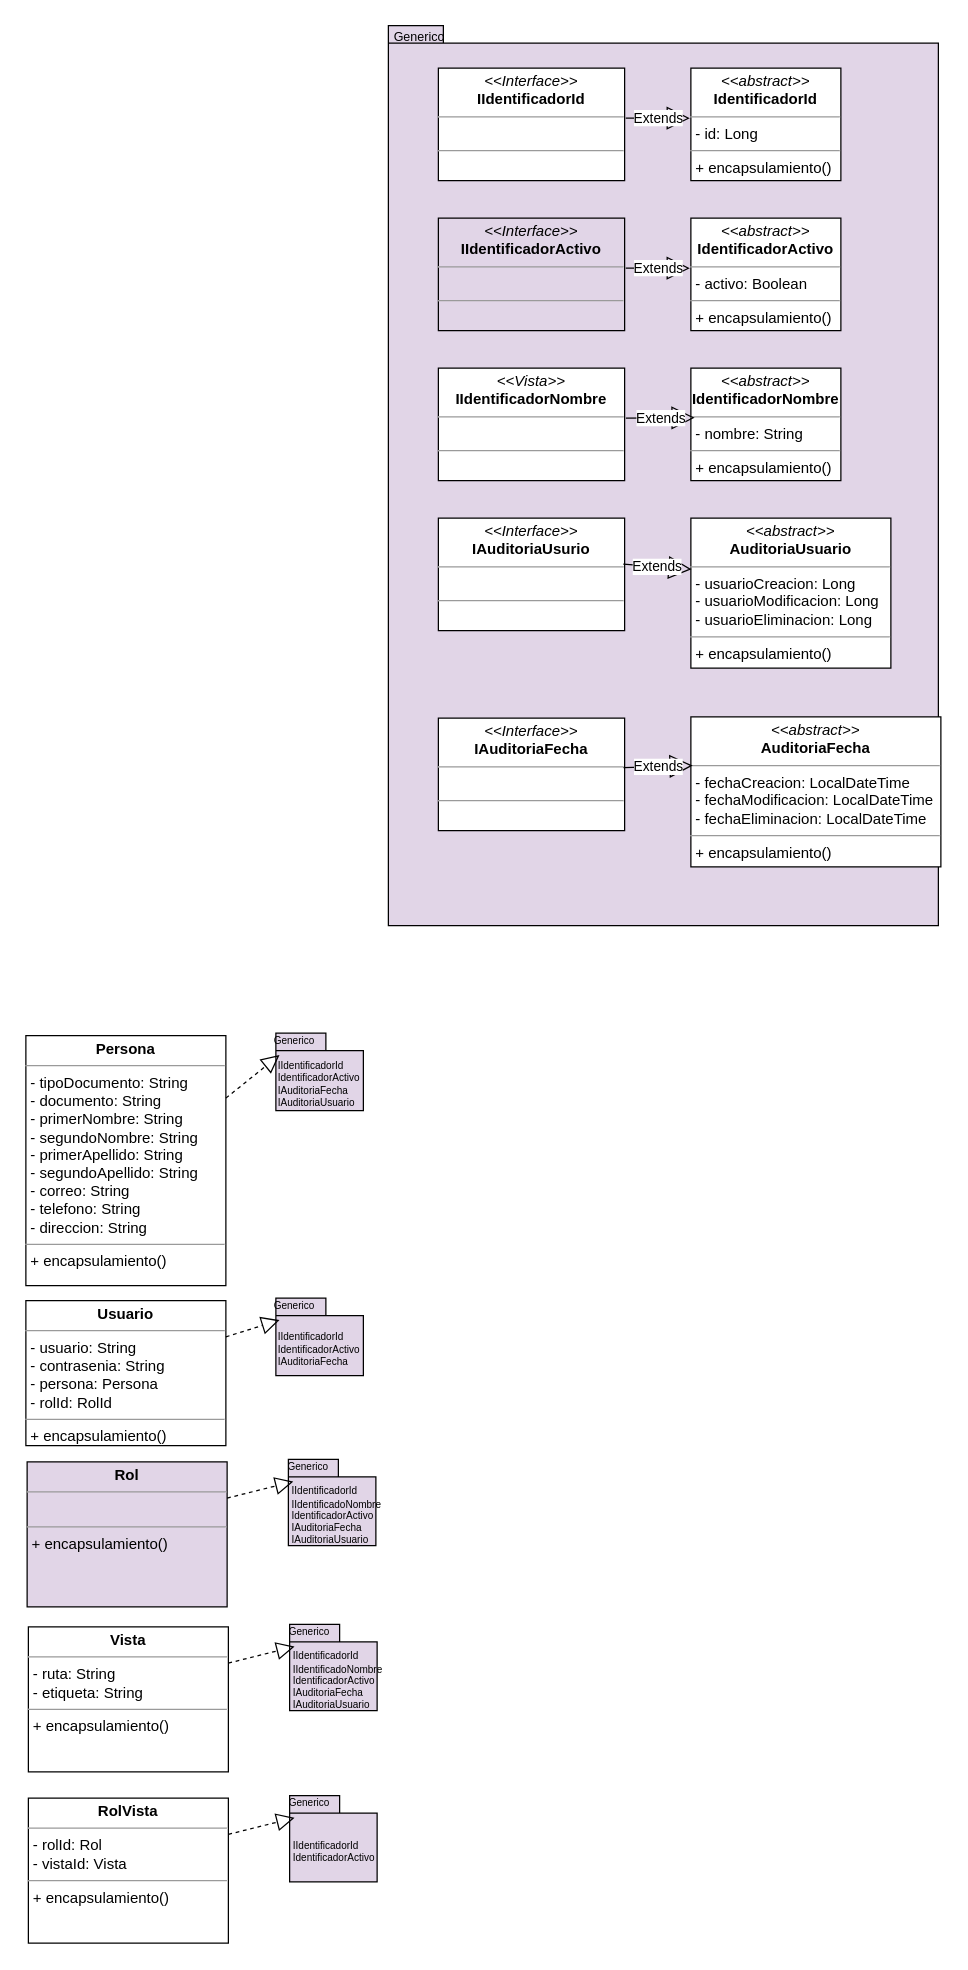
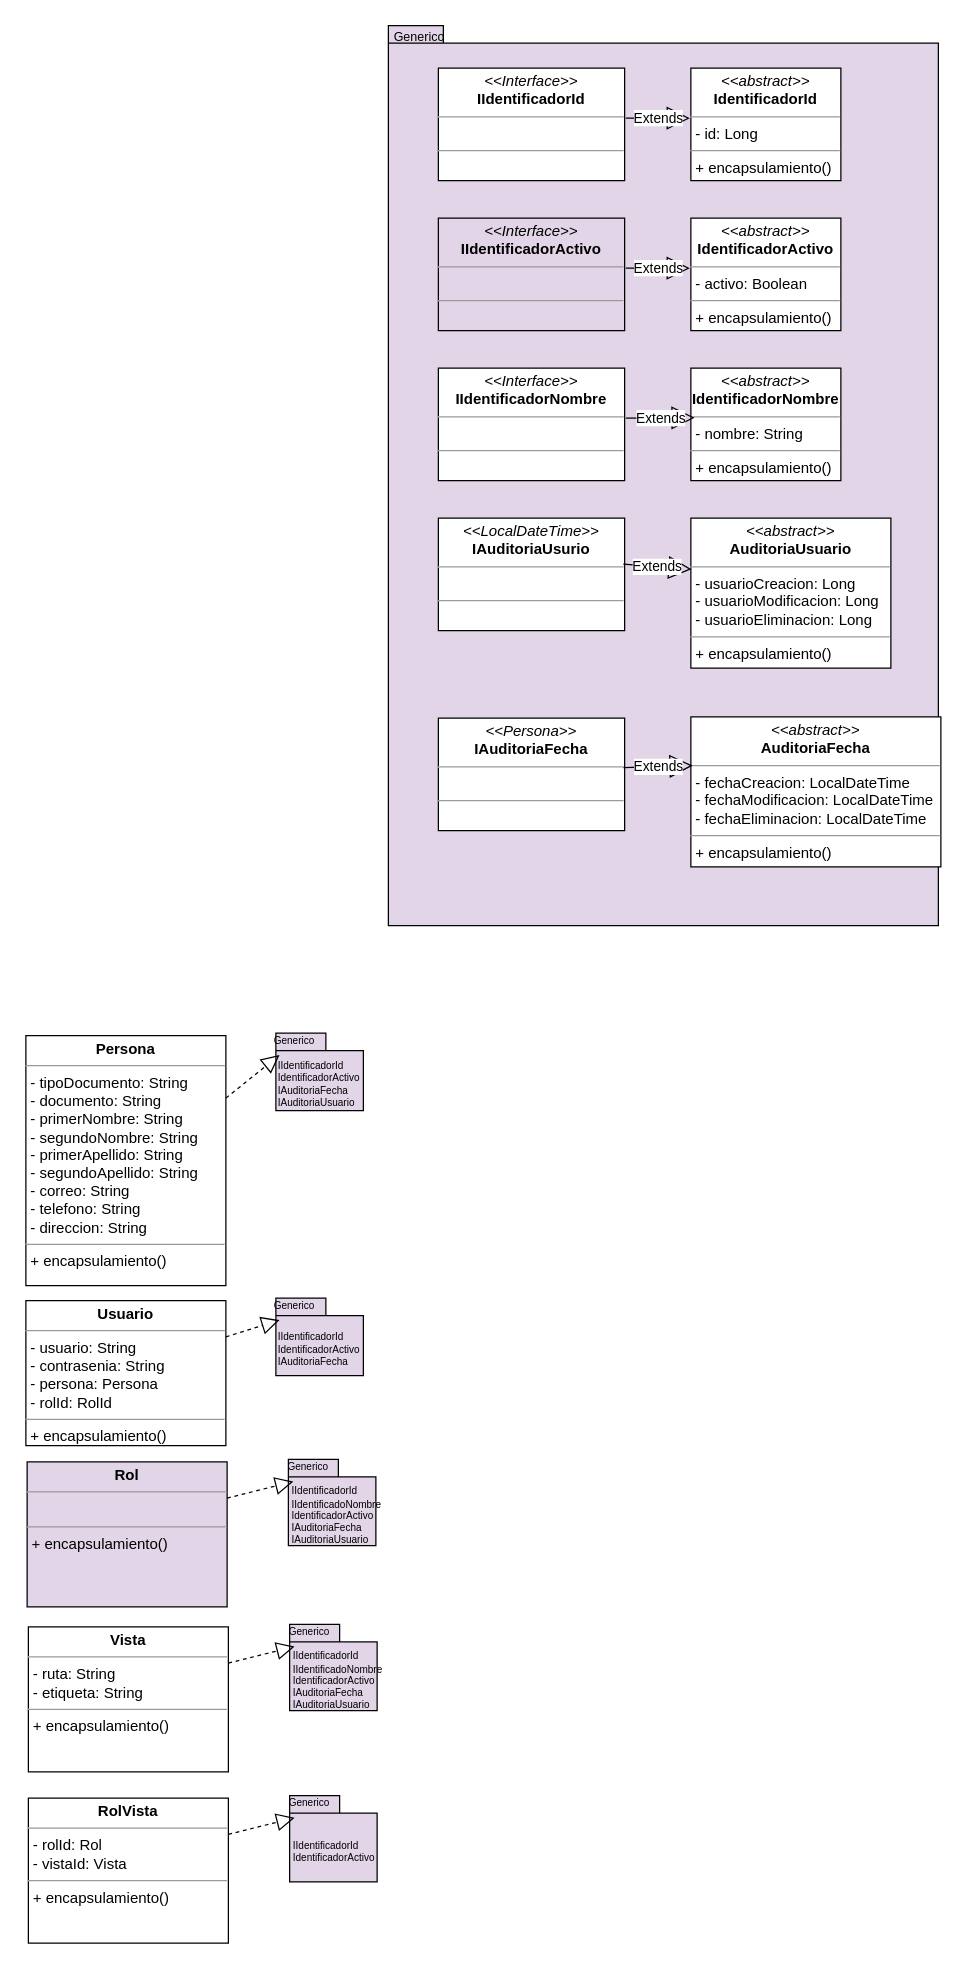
node "<<Vista>> IIdentificadorNombre": label "<<Vista>> IIdentificadorNombre" -> "<<Interface>> IIdentificadorNombre"
node "<<Interface>> IAuditoriaUsurio": label "<<Interface>> IAuditoriaUsurio" -> "<<LocalDateTime>> IAuditoriaUsurio"
node "<<Interface>> IAuditoriaFecha": label "<<Interface>> IAuditoriaFecha" -> "<<Persona>> IAuditoriaFecha"
